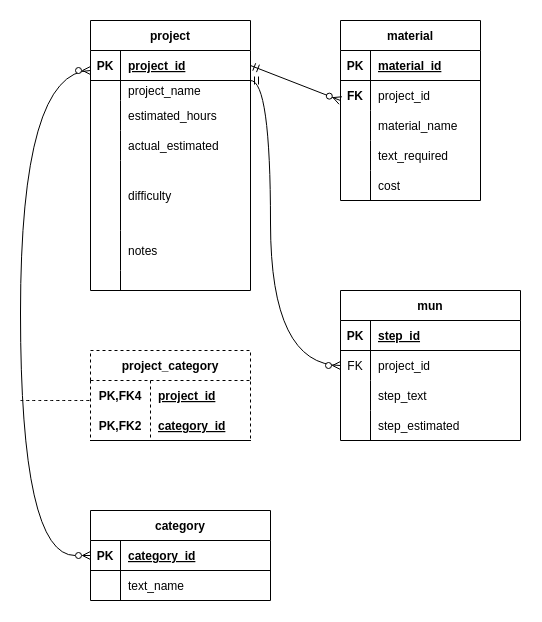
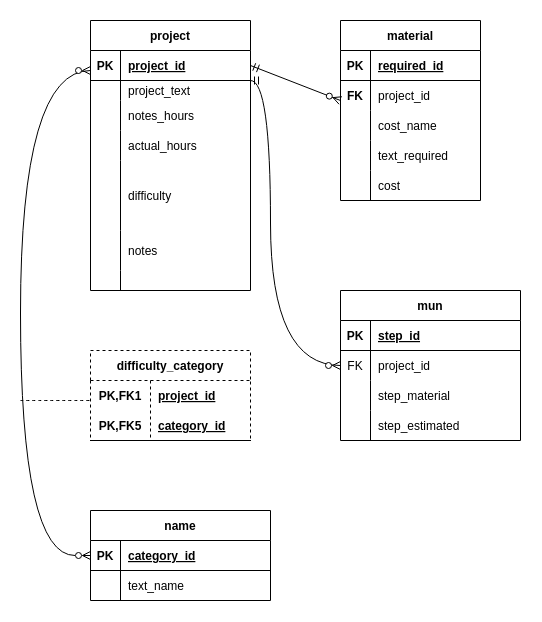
node "material_id": label "material_id" -> "required_id"
node "project_name": label "project_name" -> "project_text"
node "estimated_hours": label "estimated_hours" -> "notes_hours"
node "material_name": label "material_name" -> "cost_name"
node "actual_estimated": label "actual_estimated" -> "actual_hours"
node "project_category": label "project_category" -> "difficulty_category"
node "PK,FK4": label "PK,FK4" -> "PK,FK1"
node "step_text": label "step_text" -> "step_material"
node "PK,FK2": label "PK,FK2" -> "PK,FK5"
node "category": label "category" -> "name"
